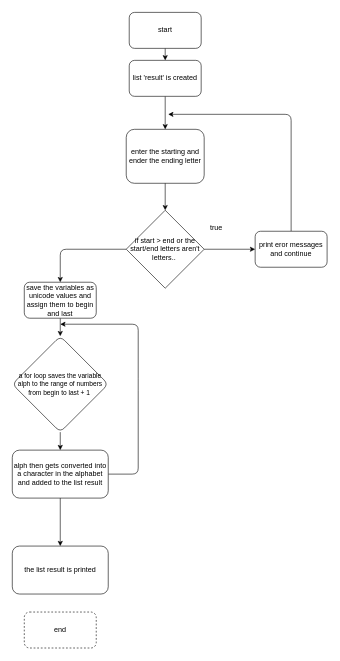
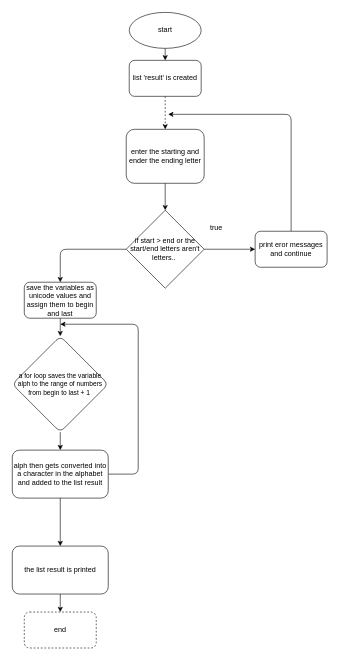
node "start": shape rounded rectangle -> ellipse
edge "list 'result' is created" -> "enter the starting and ender the ending letter": style solid -> dashed
edge "the list result is printed" -> "end": added
